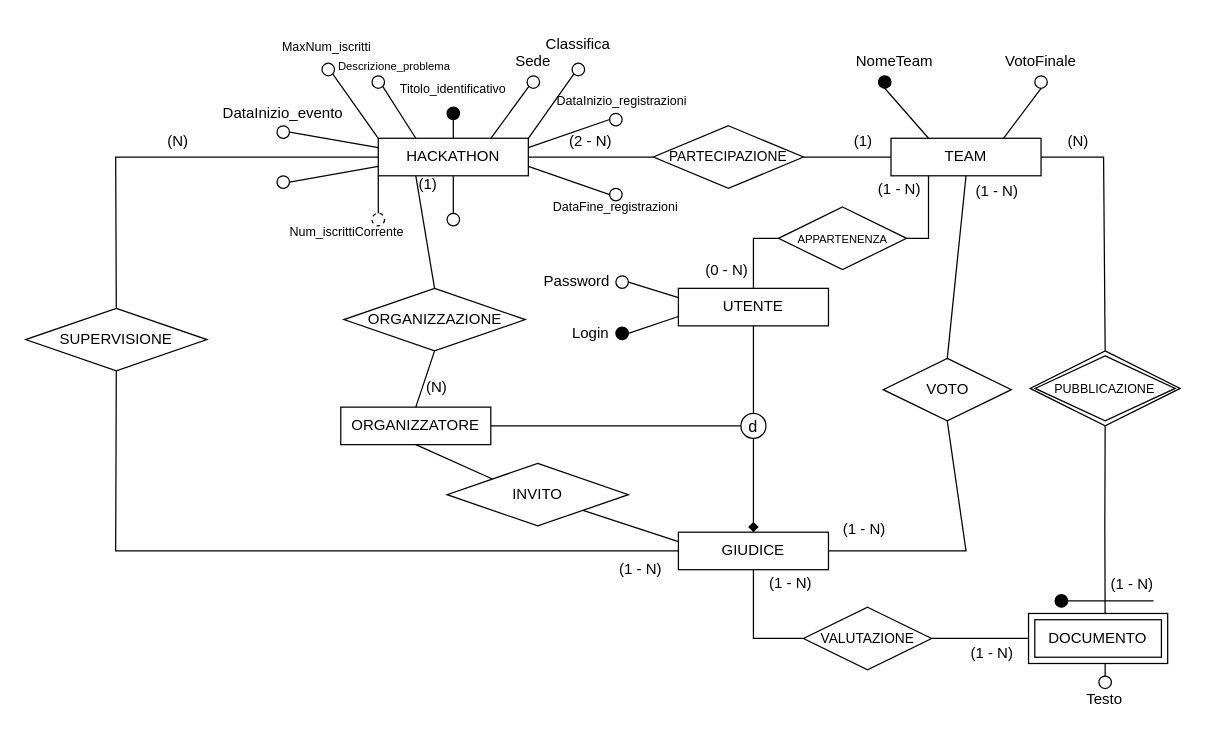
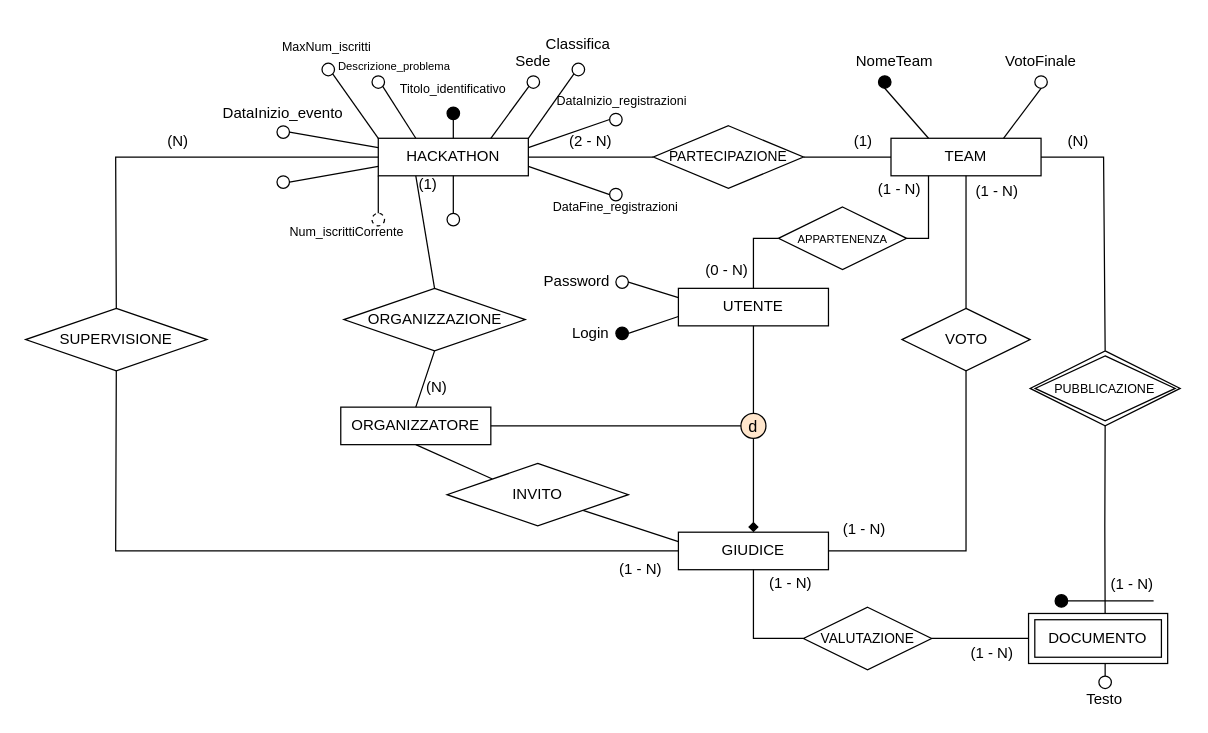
node "VOTO": moved (947, 389) -> (966, 339)
node "d": fillcolor #ffffff -> #ffe6cc
